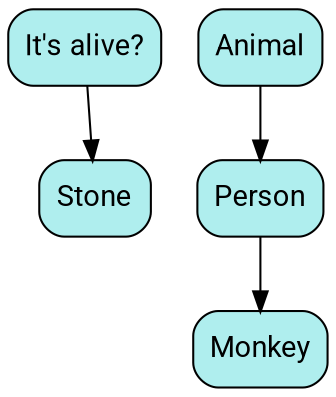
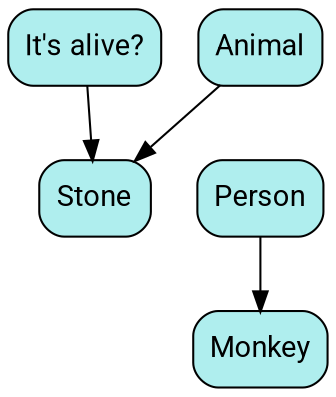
edge "Animal" -> "Person": now "Animal" -> "Stone"
